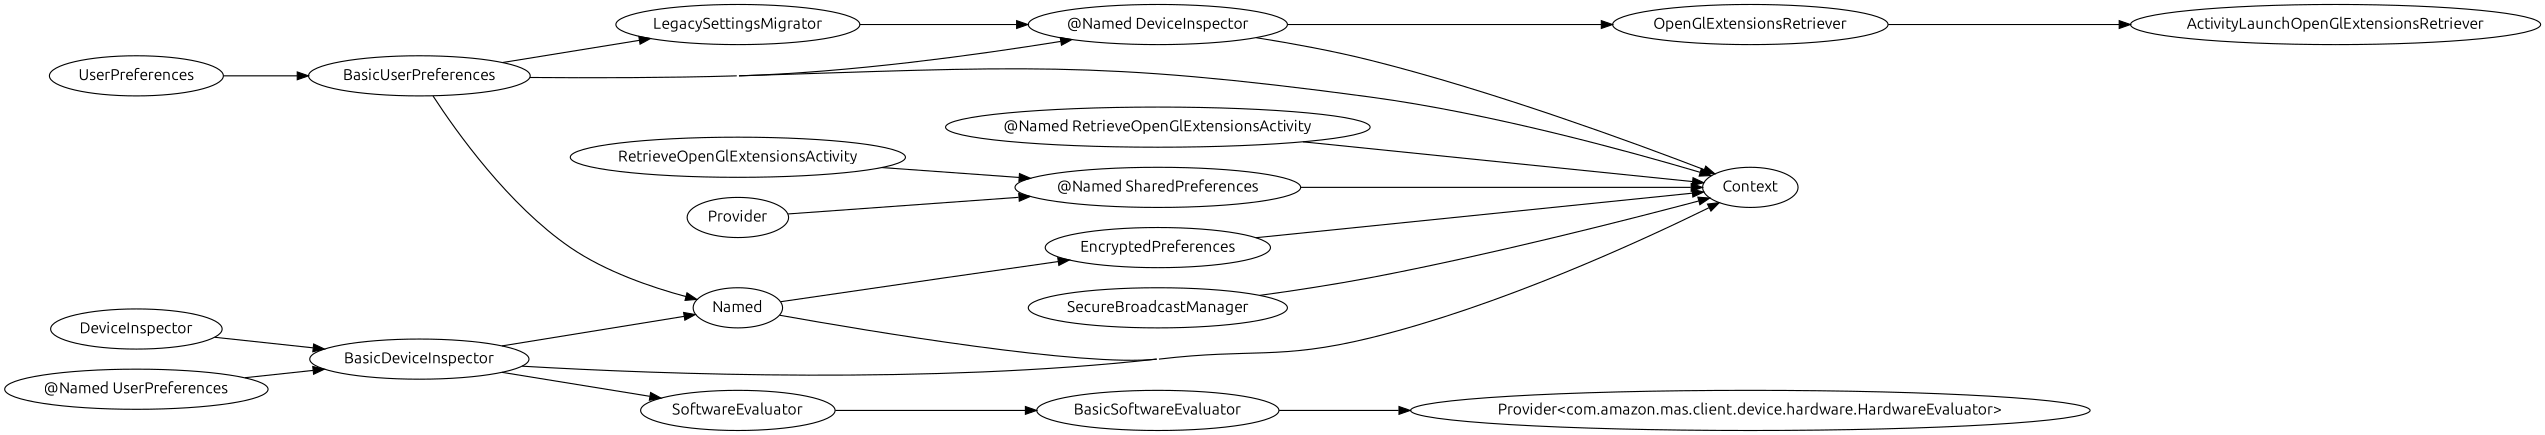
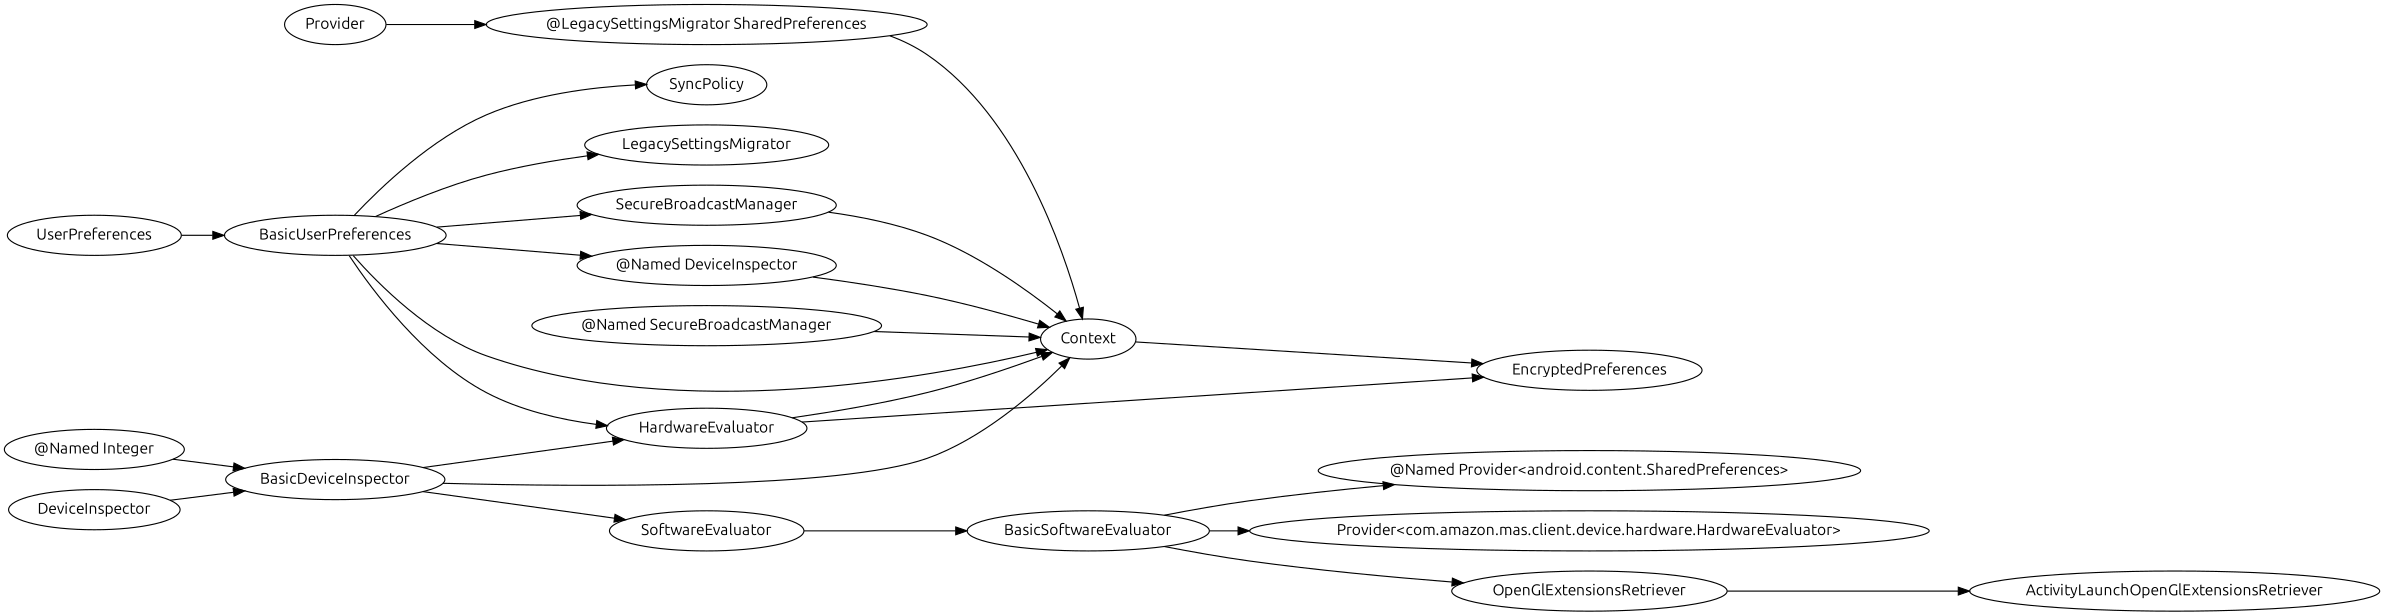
edge "LegacySettingsMigrator" -> "@Named DeviceInspector": removed
edge "@Named DeviceInspector" -> "OpenGlExtensionsRetriever": now "BasicSoftwareEvaluator" -> "OpenGlExtensionsRetriever"
node "SyncPolicy": added
node "@Named RetrieveOpenGlExtensionsActivity": label "@Named RetrieveOpenGlExtensionsActivity" -> "@Named SecureBroadcastManager"
node "RetrieveOpenGlExtensionsActivity": removed
node "@Named SharedPreferences": label "@Named SharedPreferences" -> "@LegacySettingsMigrator SharedPreferences"
edge "EncryptedPreferences" -> "Context": reversed
edge "BasicUserPreferences" -> "SecureBroadcastManager": added
node "Named": label "Named" -> "HardwareEvaluator"
node "@Named UserPreferences": label "@Named UserPreferences" -> "@Named Integer"
node "@Named Provider<android.content.SharedPreferences>": added
